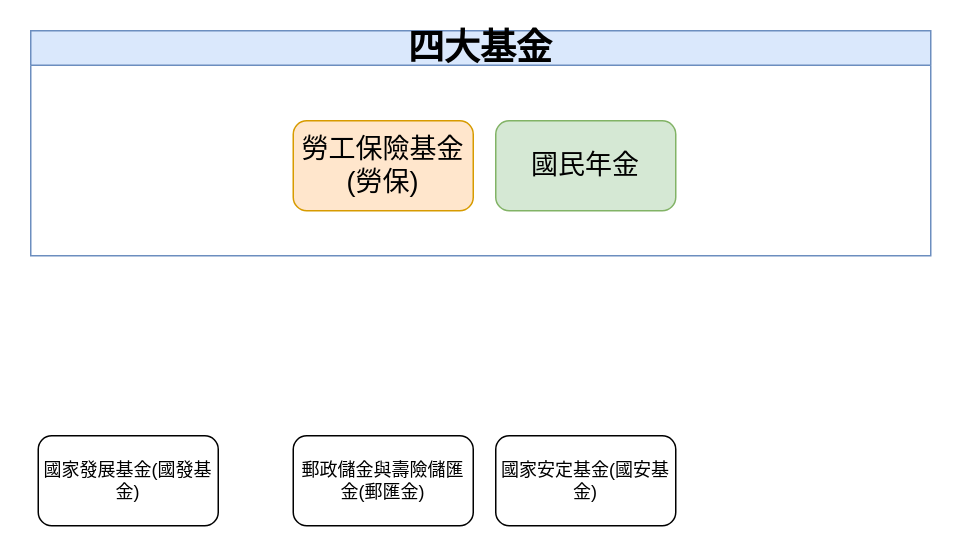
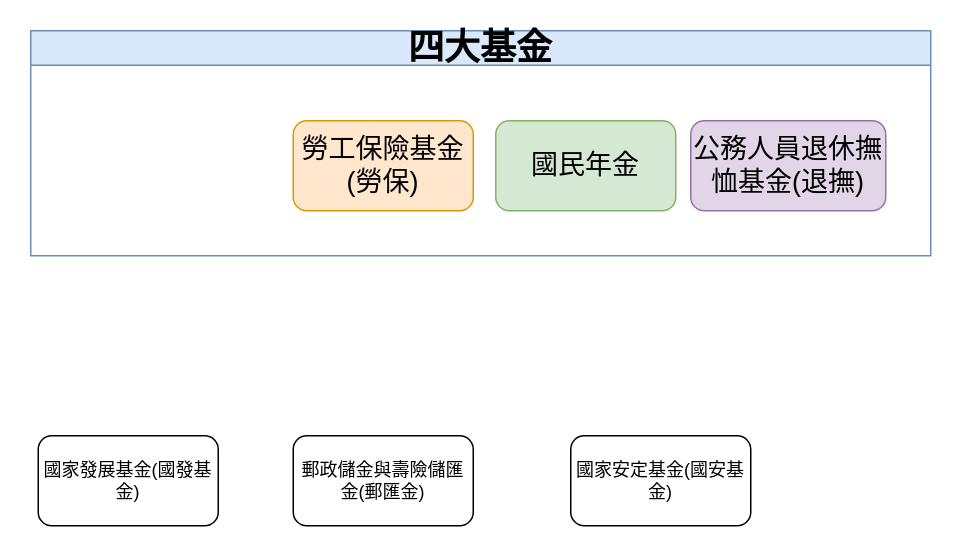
node "公務人員退休撫恤基金(退撫)": added
node "國家安定基金(國安基金)": moved (586, 481) -> (661, 481)
